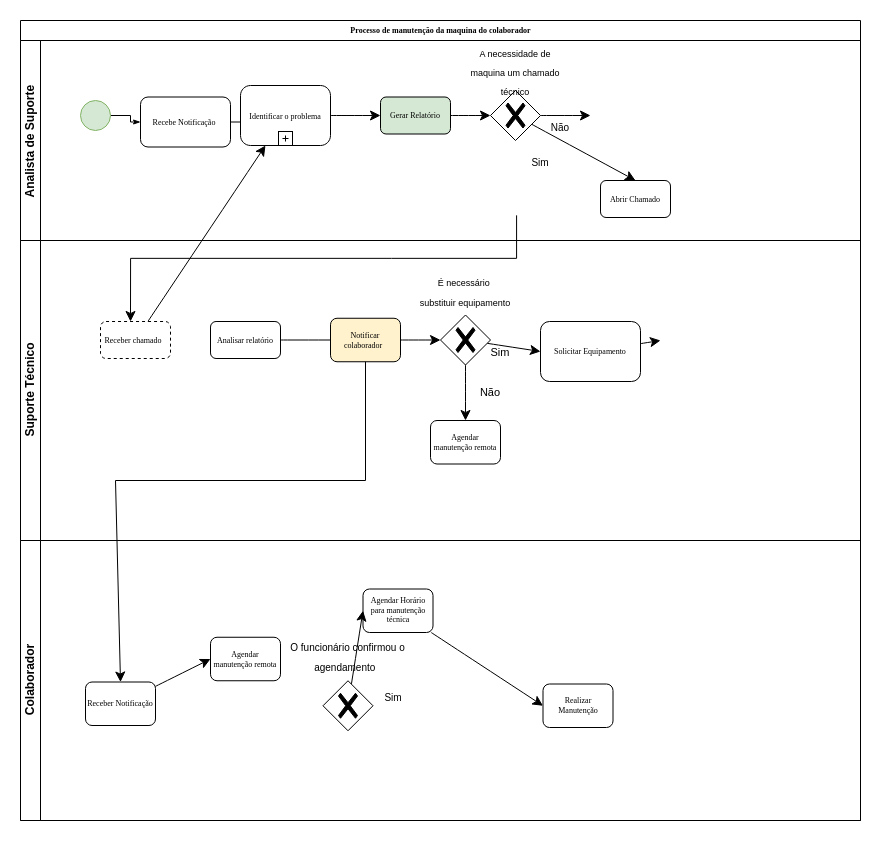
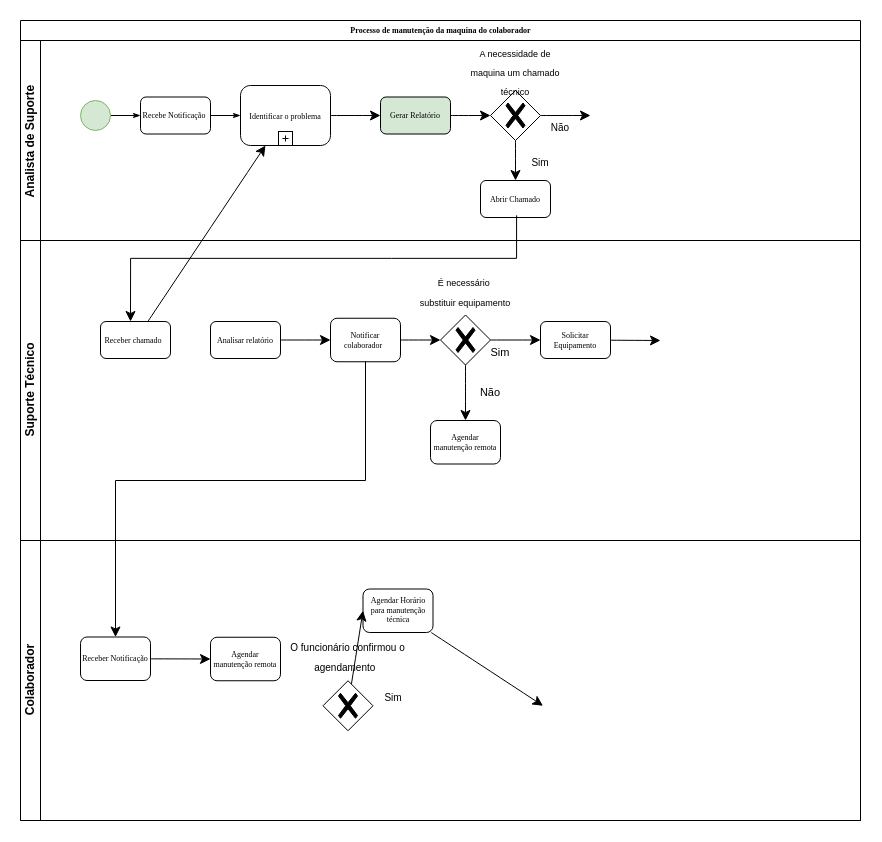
node "Recebe Notificação": size 90x50 -> 70x37
node "Abrir Chamado": moved (636, 199) -> (516, 199)
node "Receber chamado": style dashed -> solid
edge "Analisar relatório" -- "Notificar colaborador": arrowhead none -> classic
node "Notificar colaborador": fillcolor #fff2cc -> #ffffff
node "Solicitar Equipamento": size 100x60 -> 70x37
node "Receber Notificação": moved (121, 704) -> (116, 659)
node "Realizar Manutenção": removed
